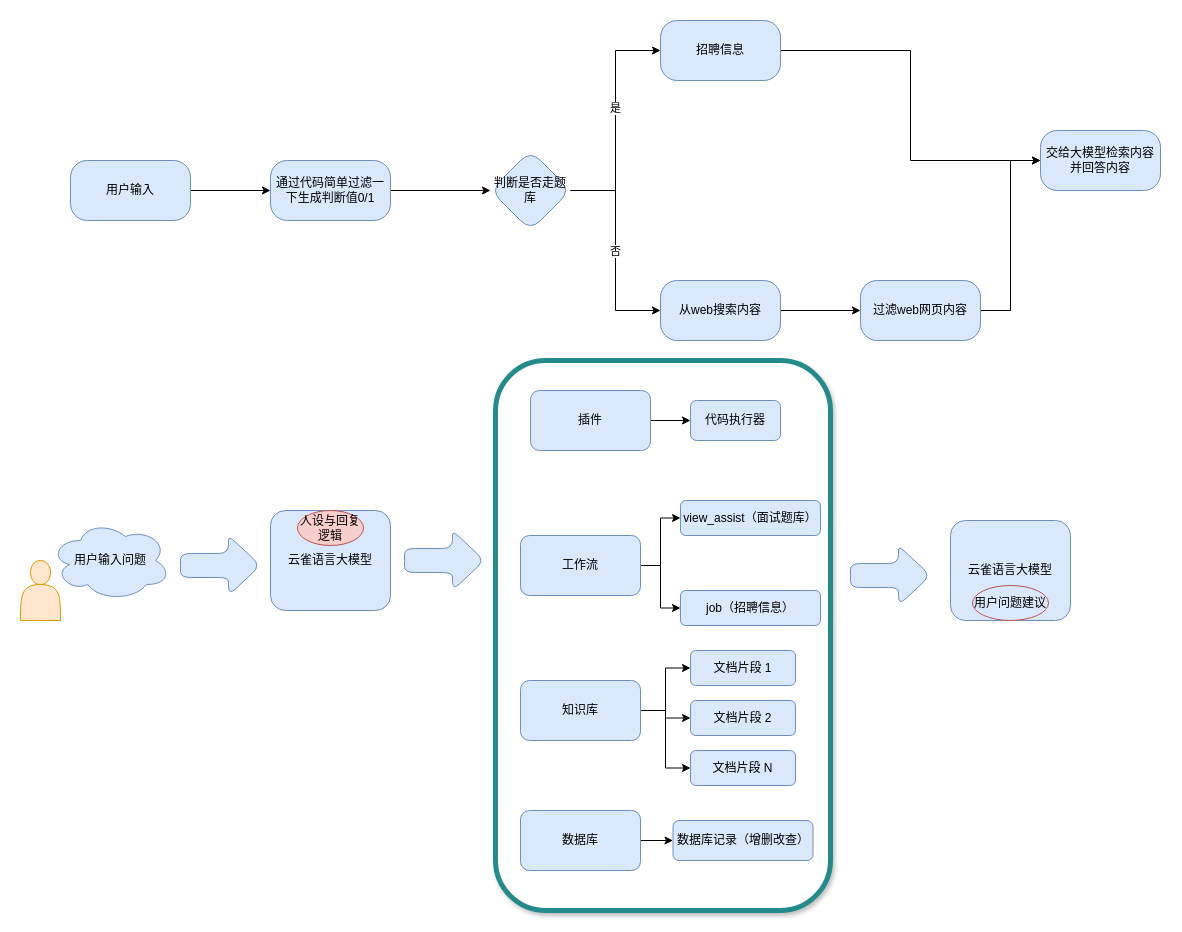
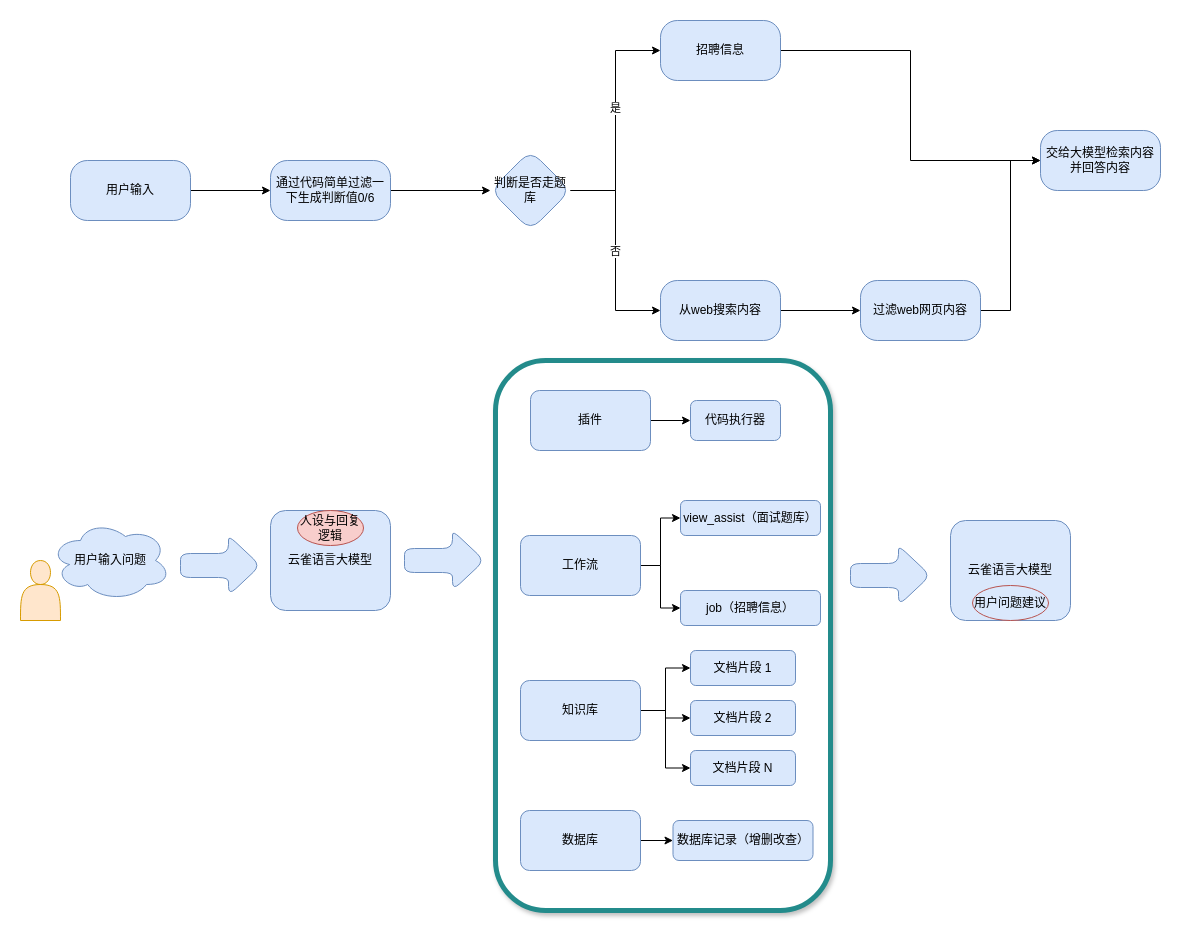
node "通过代码简单过滤一下生成判断值0/1": label "通过代码简单过滤一下生成判断值0/1" -> "通过代码简单过滤一下生成判断值0/6"
